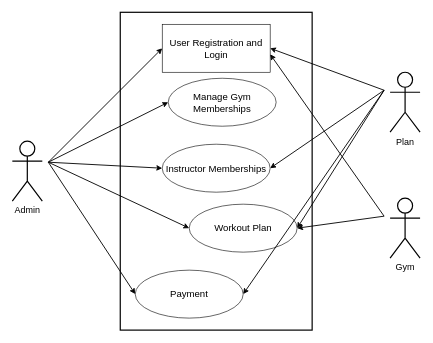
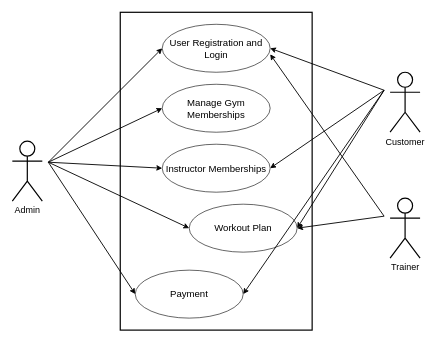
node "User Registration and Login": shape rectangle -> ellipse
node "Manage Gym Memberships": moved (222, 102) -> (216, 108)
node "Plan": label "Plan" -> "Customer"
node "Gym": label "Gym" -> "Trainer"
